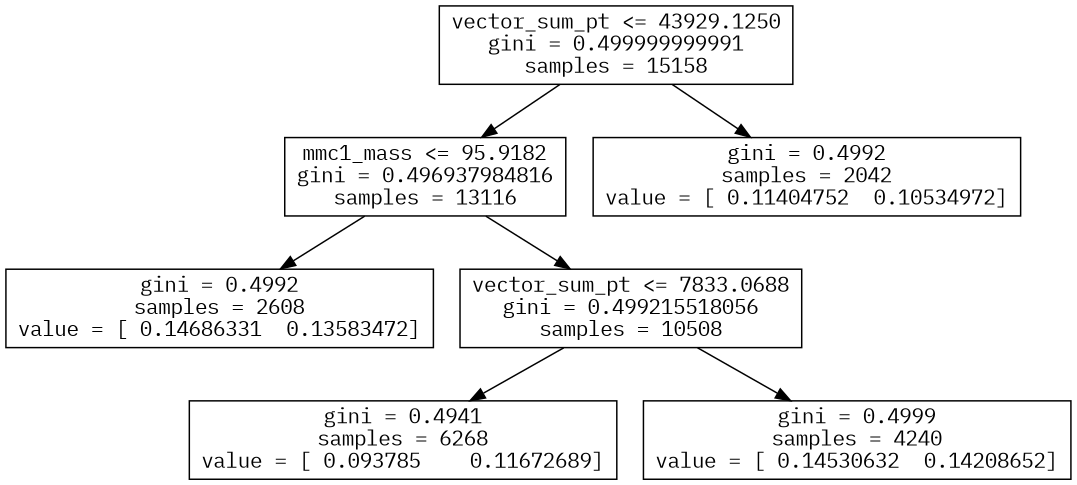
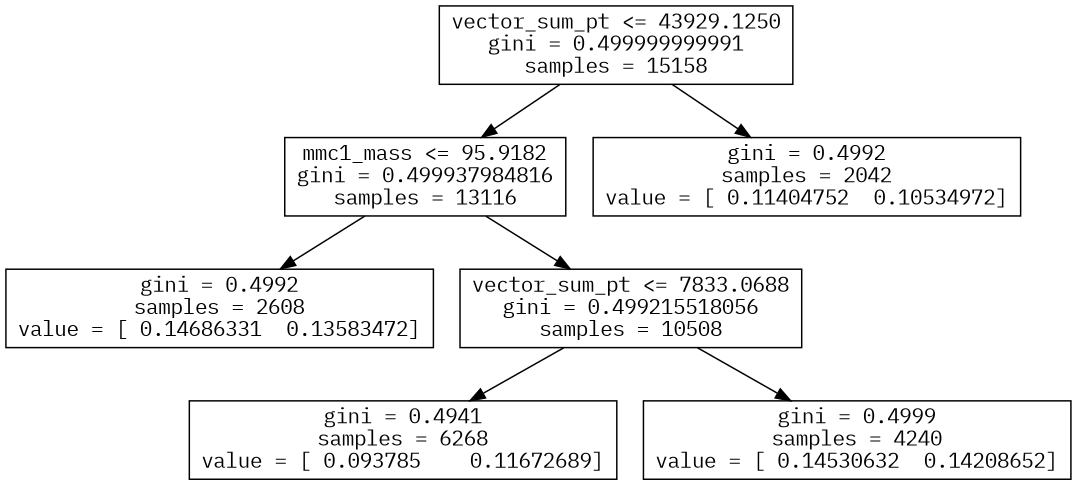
node "mmc1_mass <= 95.9182 gini = 0.496937984816 samples = 13116": label "mmc1_mass <= 95.9182 gini = 0.496937984816 samples = 13116" -> "mmc1_mass <= 95.9182 gini = 0.499937984816 samples = 13116"
